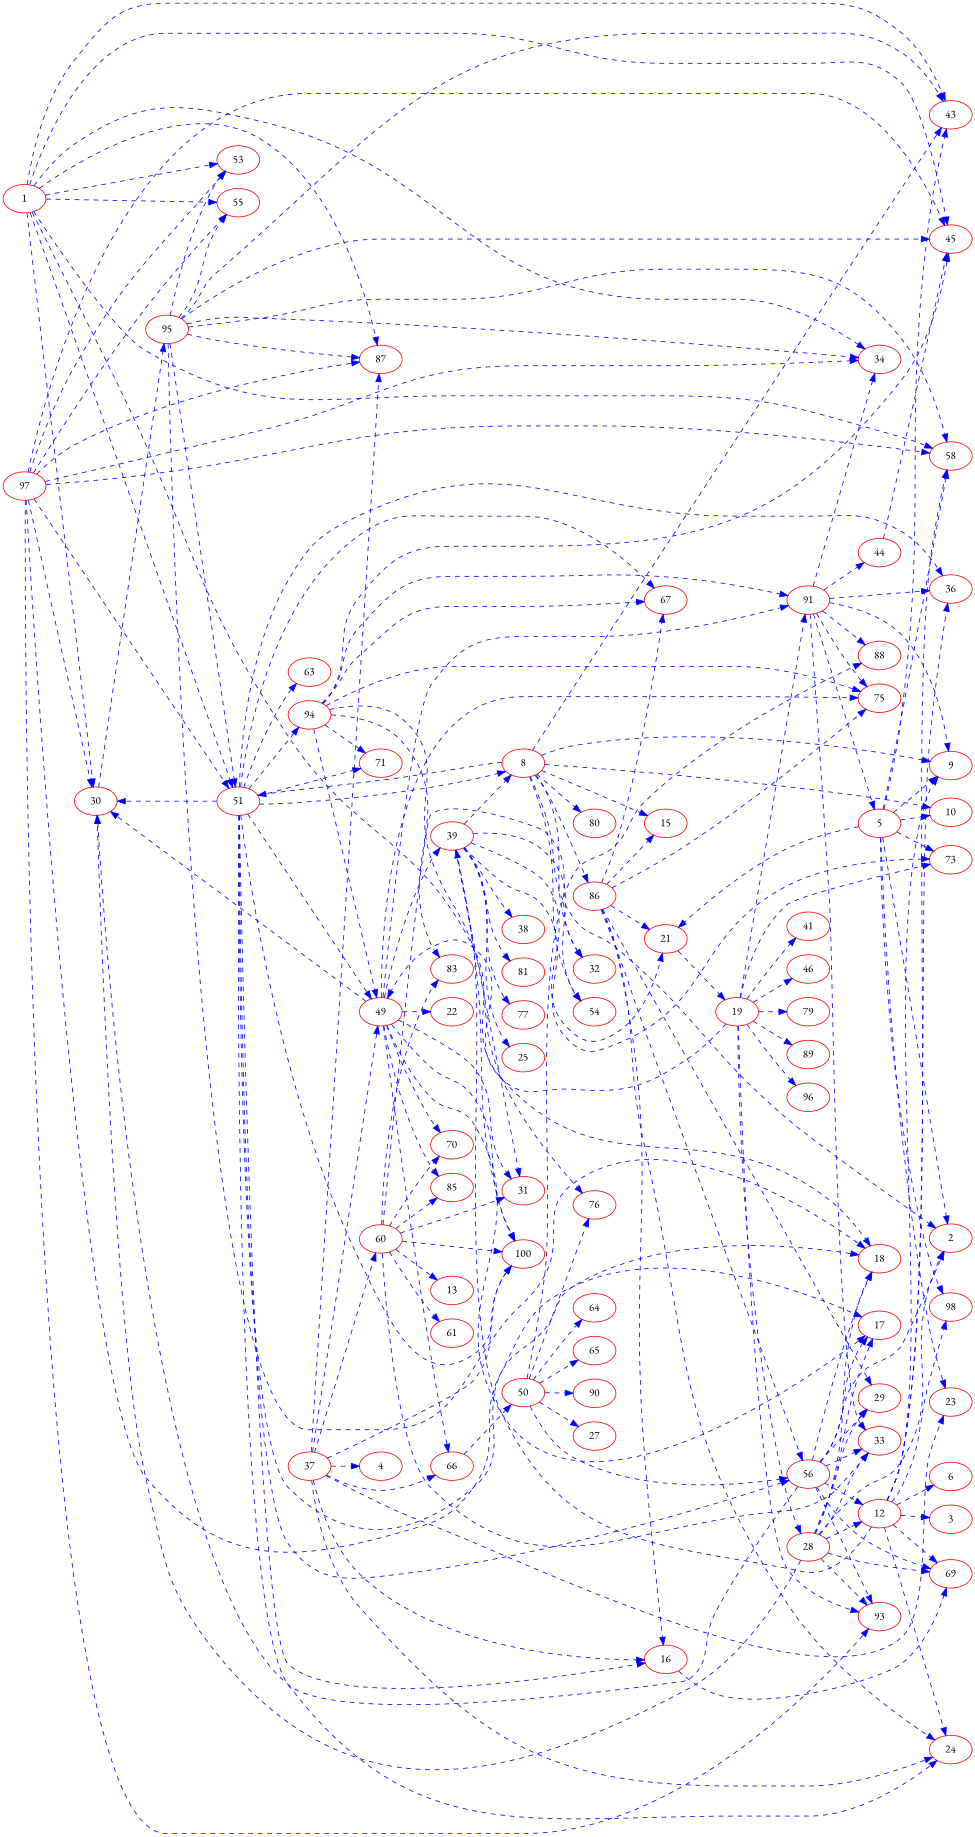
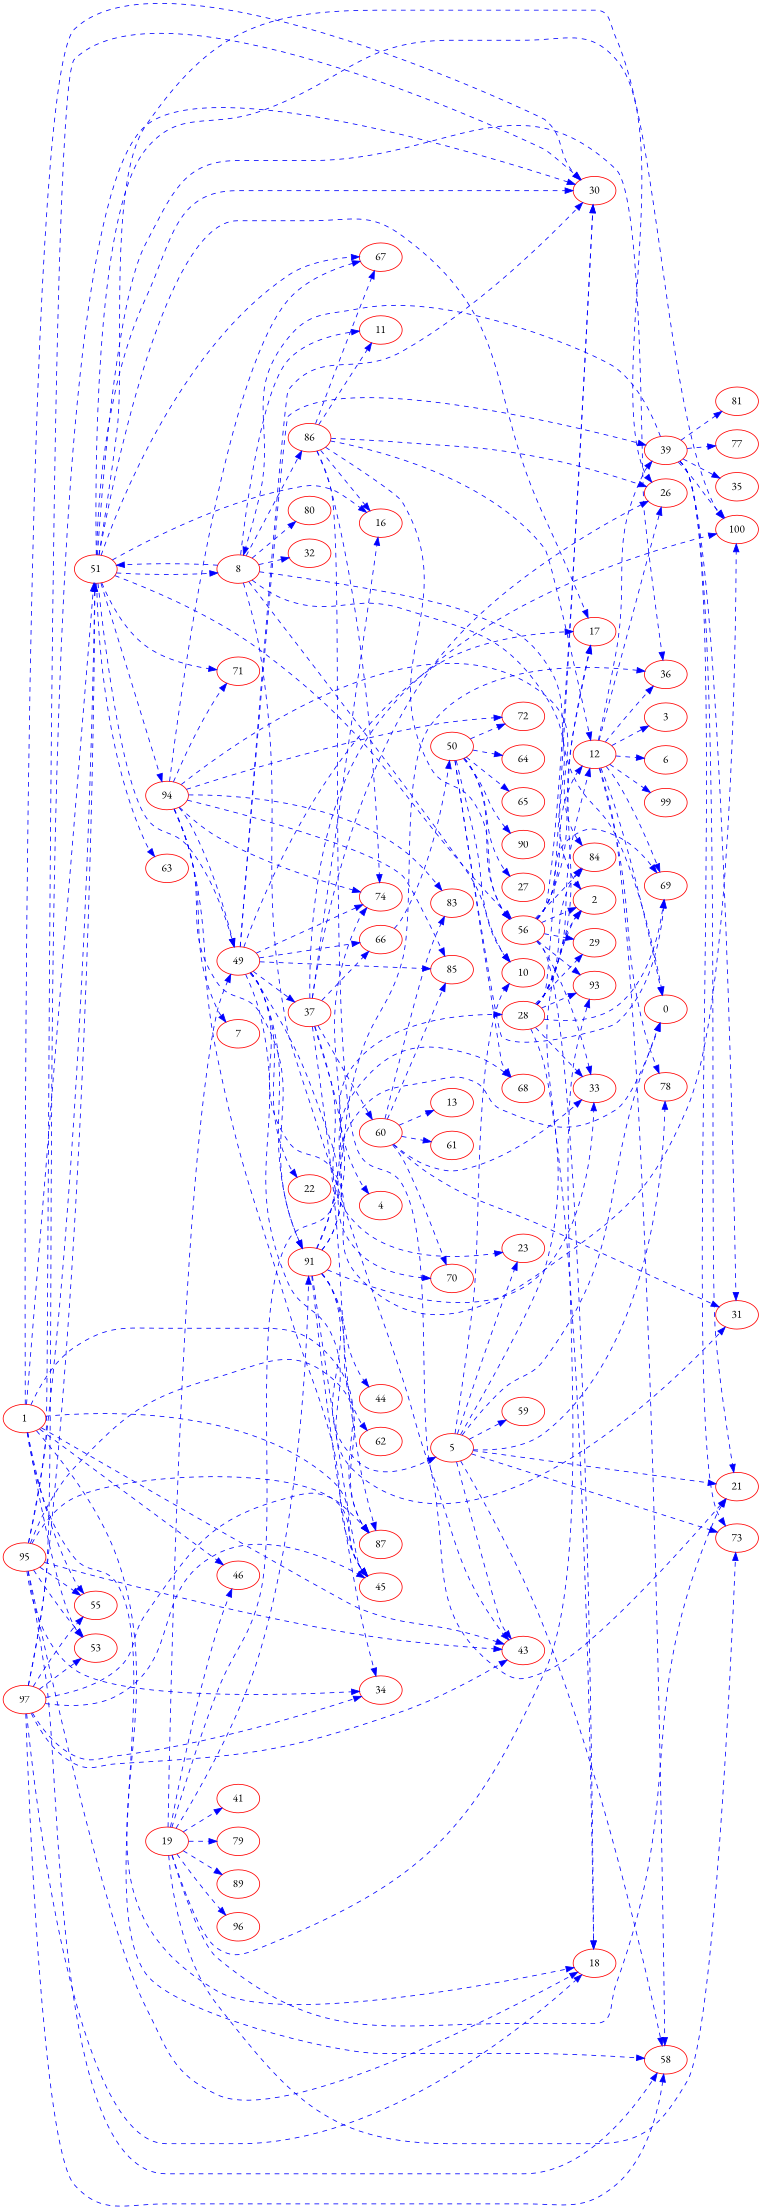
edge "1" -> "34": now "1" -> "46"
edge "44" -> "45": now "91" -> "45"
edge "30" -> "95": reversed
node "88": label "88" -> "68"
node "75": label "75" -> "74"
node "9": label "9" -> "0"
node "99": added
node "15": label "15" -> "11"
edge "94" -> "85": added
node "84": added
edge "50" -> "10": added
edge "60" -> "32": removed
node "38": label "38" -> "35"
edge "21" -> "19": reversed
node "54": removed
node "7": added
node "25": removed
edge "86" -> "29": now "86" -> "12"
node "76": label "76" -> "72"
edge "37" -> "49": reversed
edge "60" -> "100": removed
node "98": label "98" -> "78"
node "59": added
node "62": added
edge "97" -> "93": now "97" -> "43"
edge "16" -> "69": now "50" -> "69"
node "24": label "24" -> "26"
